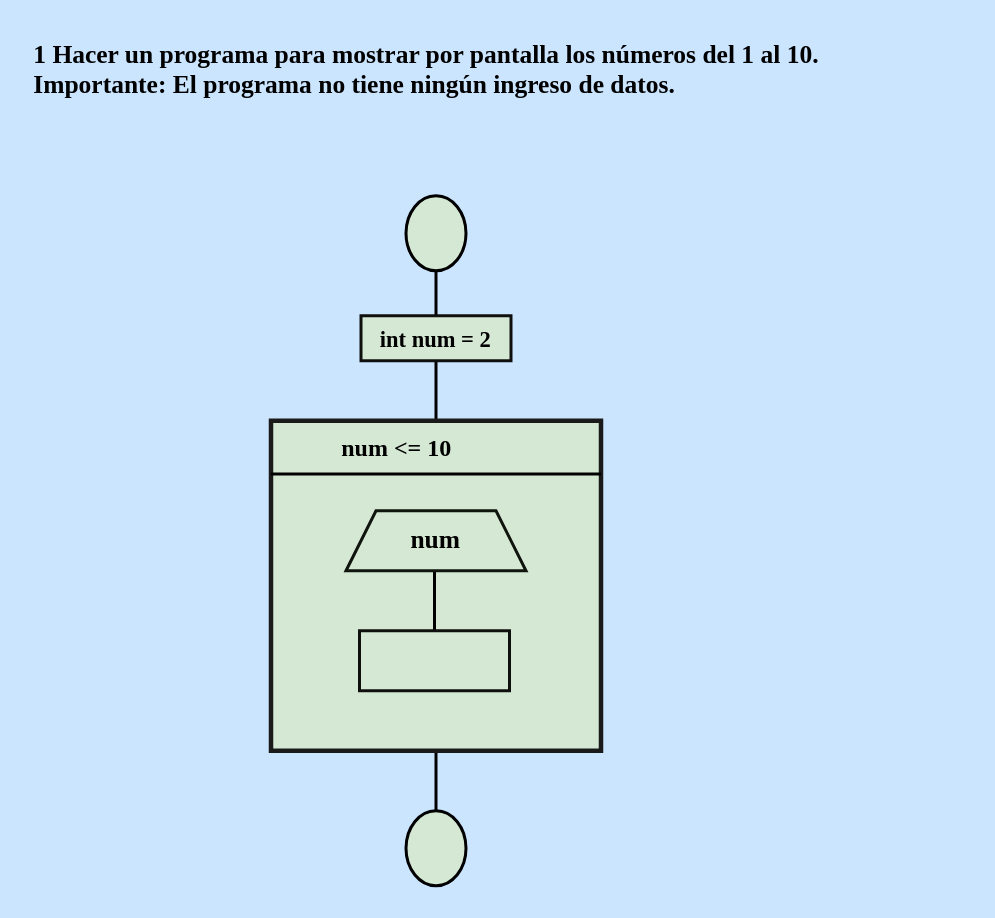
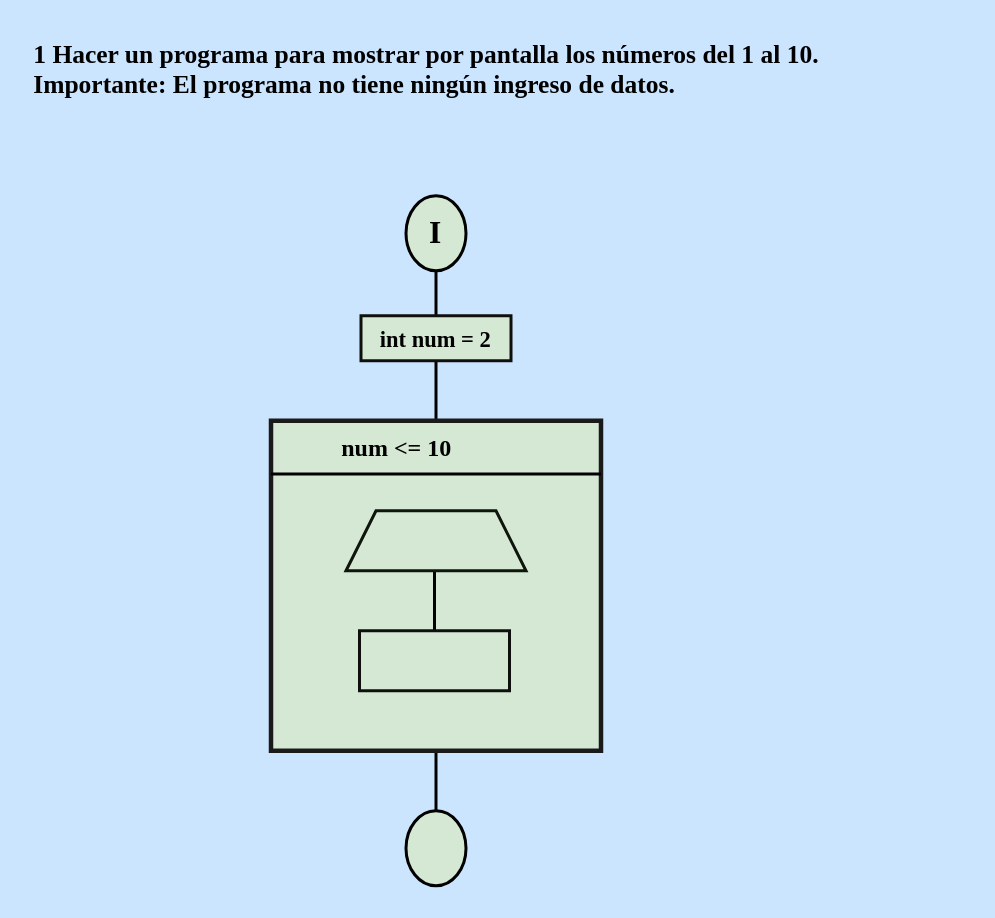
node "I": added
node "num": removed
